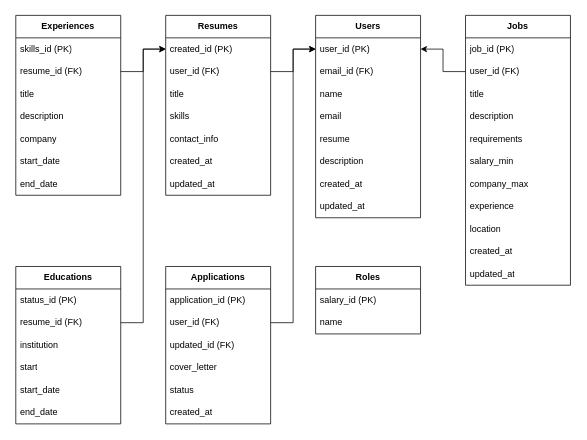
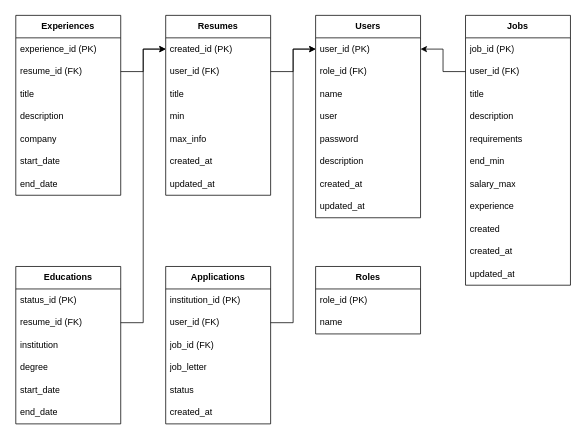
node "skills_id (PK)": label "skills_id (PK)" -> "experience_id (PK)"
node "email_id (FK)": label "email_id (FK)" -> "role_id (FK)"
node "skills": label "skills" -> "min"
node "email": label "email" -> "user"
node "contact_info": label "contact_info" -> "max_info"
node "resume": label "resume" -> "password"
node "salary_min": label "salary_min" -> "end_min"
node "company_max": label "company_max" -> "salary_max"
node "location": label "location" -> "created"
node "application_id (PK)": label "application_id (PK)" -> "institution_id (PK)"
node "salary_id (PK)": label "salary_id (PK)" -> "role_id (PK)"
node "updated_id (FK)": label "updated_id (FK)" -> "job_id (FK)"
node "start": label "start" -> "degree"
node "cover_letter": label "cover_letter" -> "job_letter"
